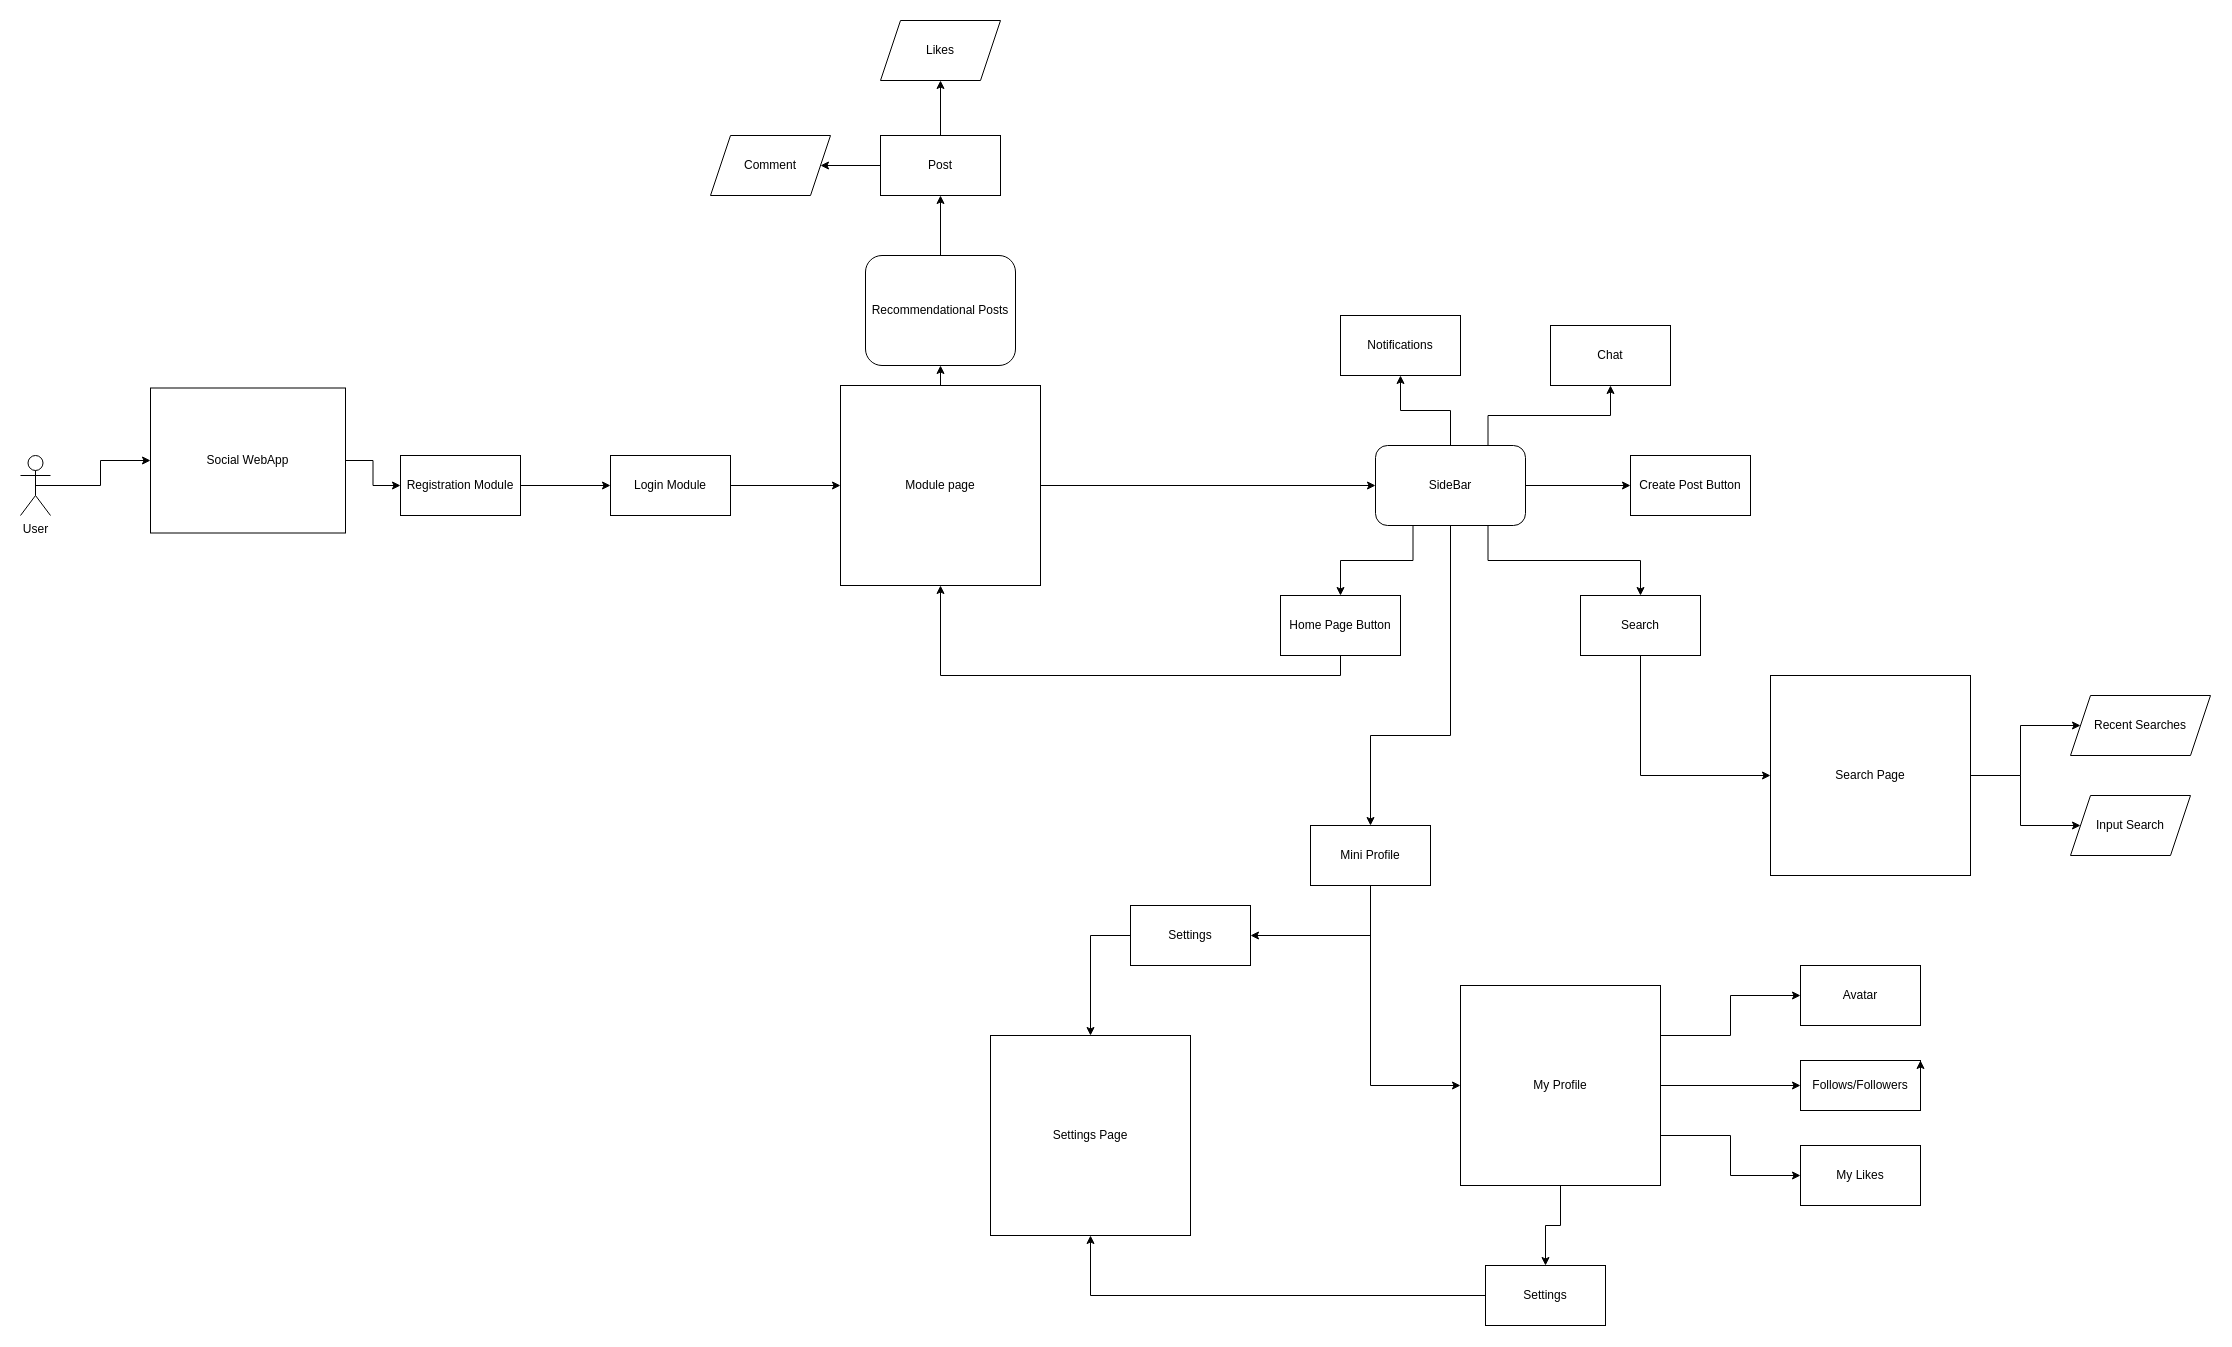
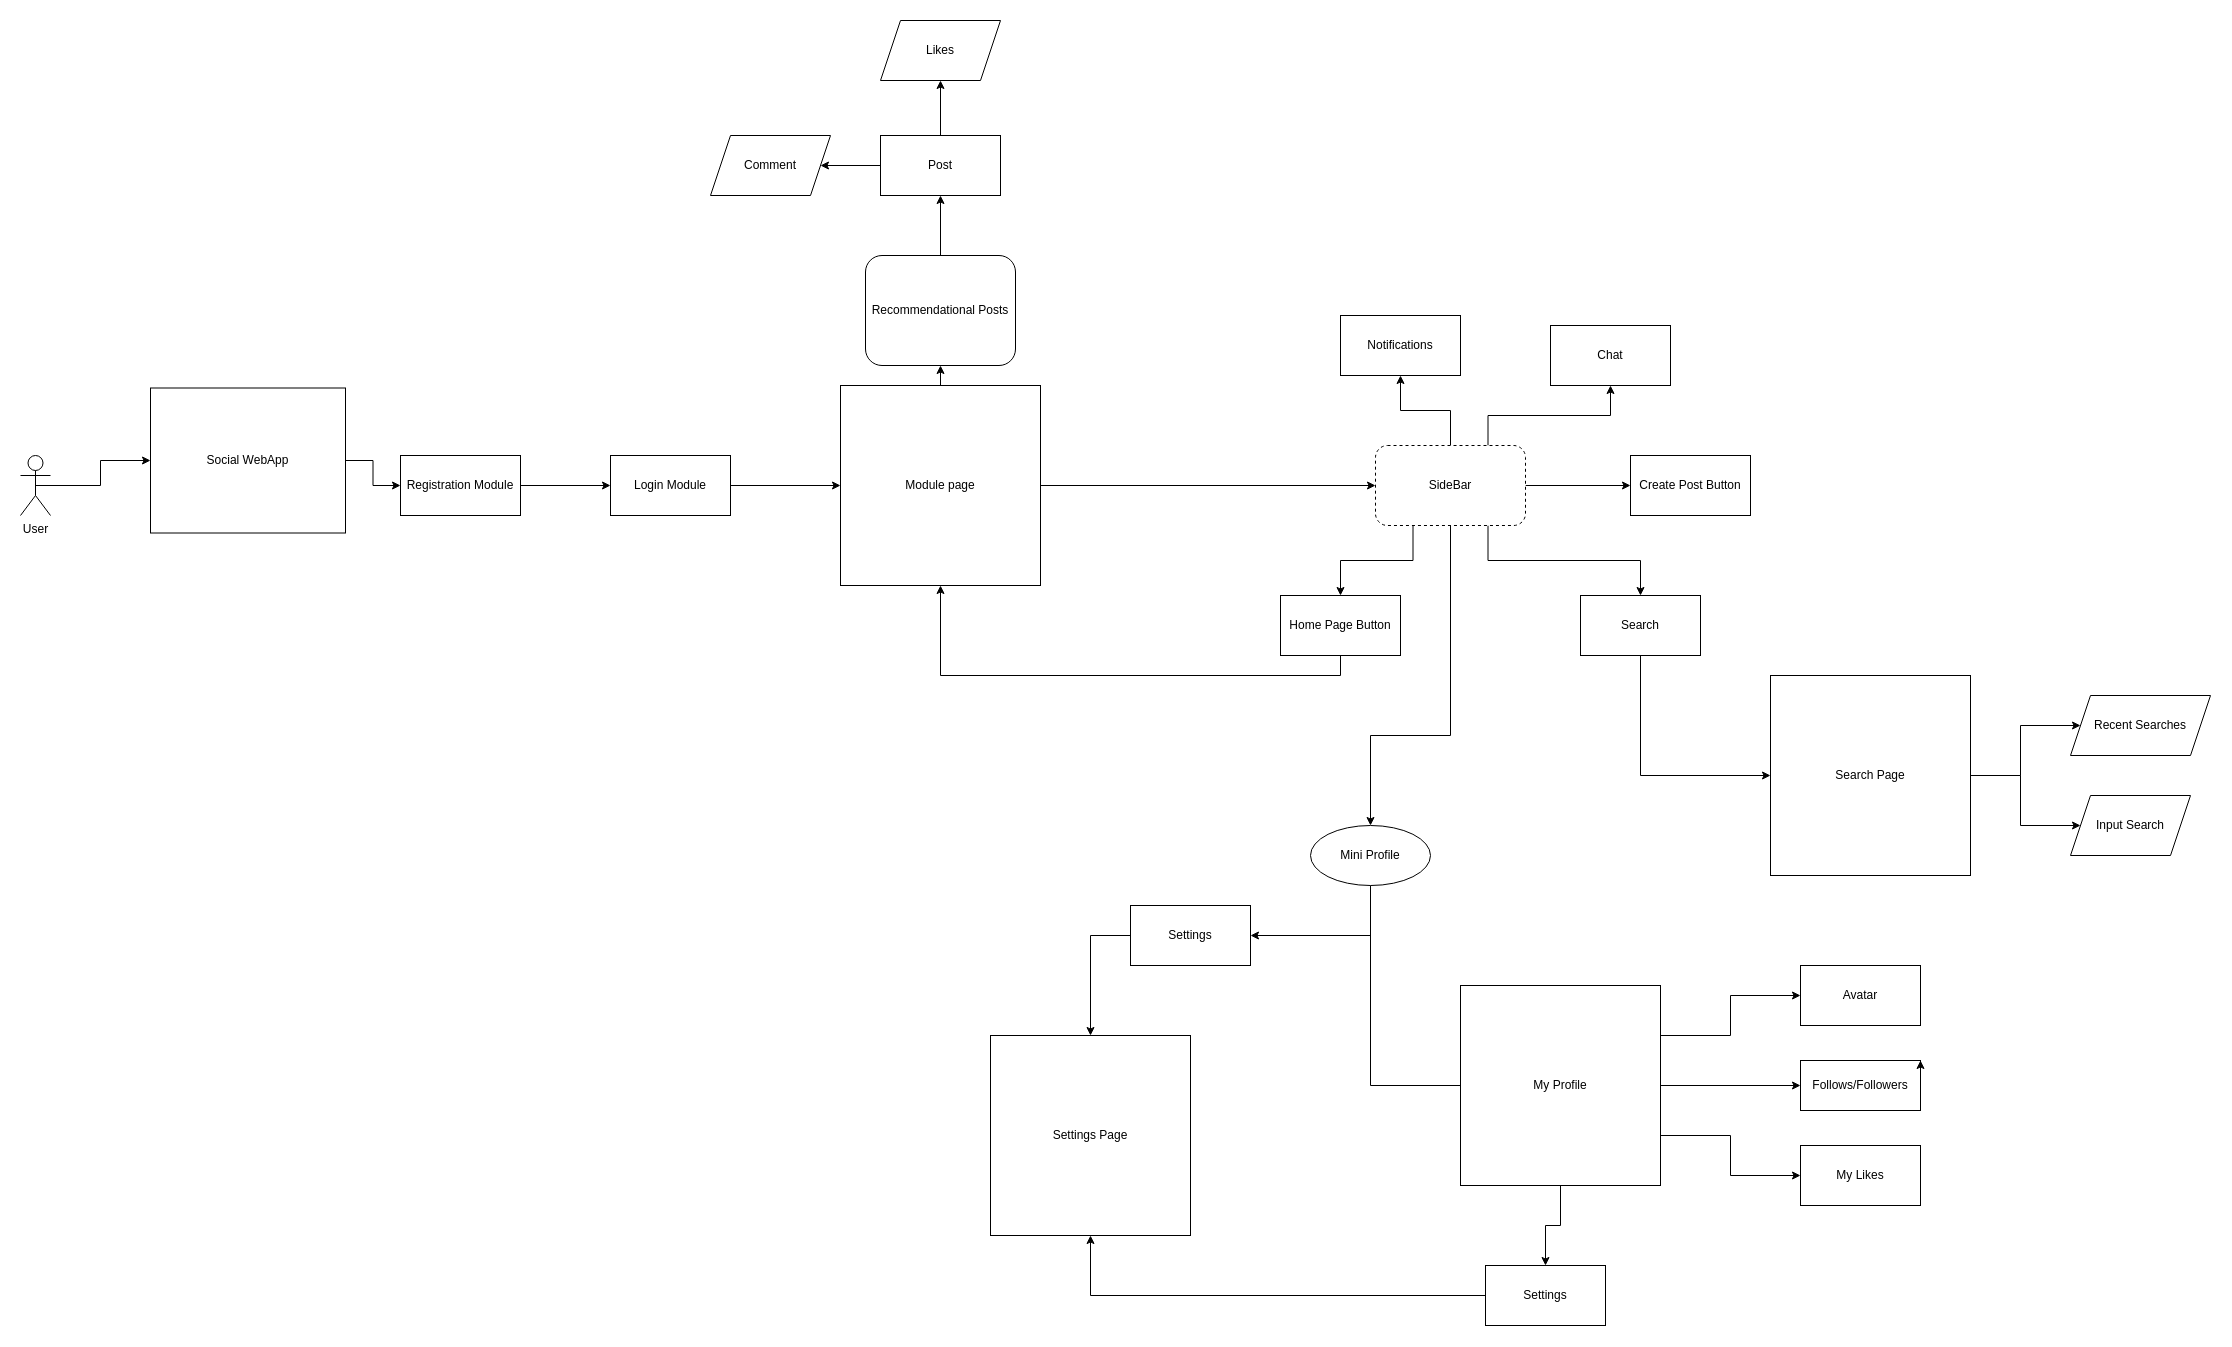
node "SideBar": style solid -> dashed
node "Mini Profile": shape rectangle -> ellipse
edge "Mini Profile" -> "My Profile": arrowhead classic -> none
